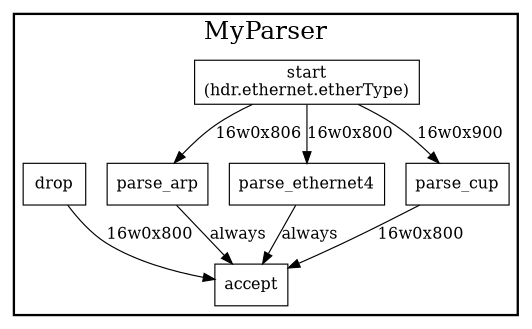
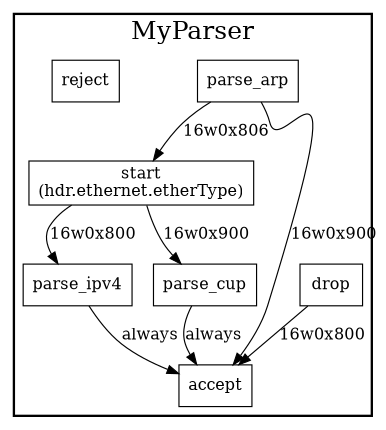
node "reject": added
edge "start (hdr.ethernet.etherType)" -> "parse_arp": reversed
node "parse_ethernet4": label "parse_ethernet4" -> "parse_ipv4"
edge "parse_arp" -> "accept": label "always" -> "16w0x900"
edge "parse_cup" -> "accept": label "16w0x800" -> "always"
